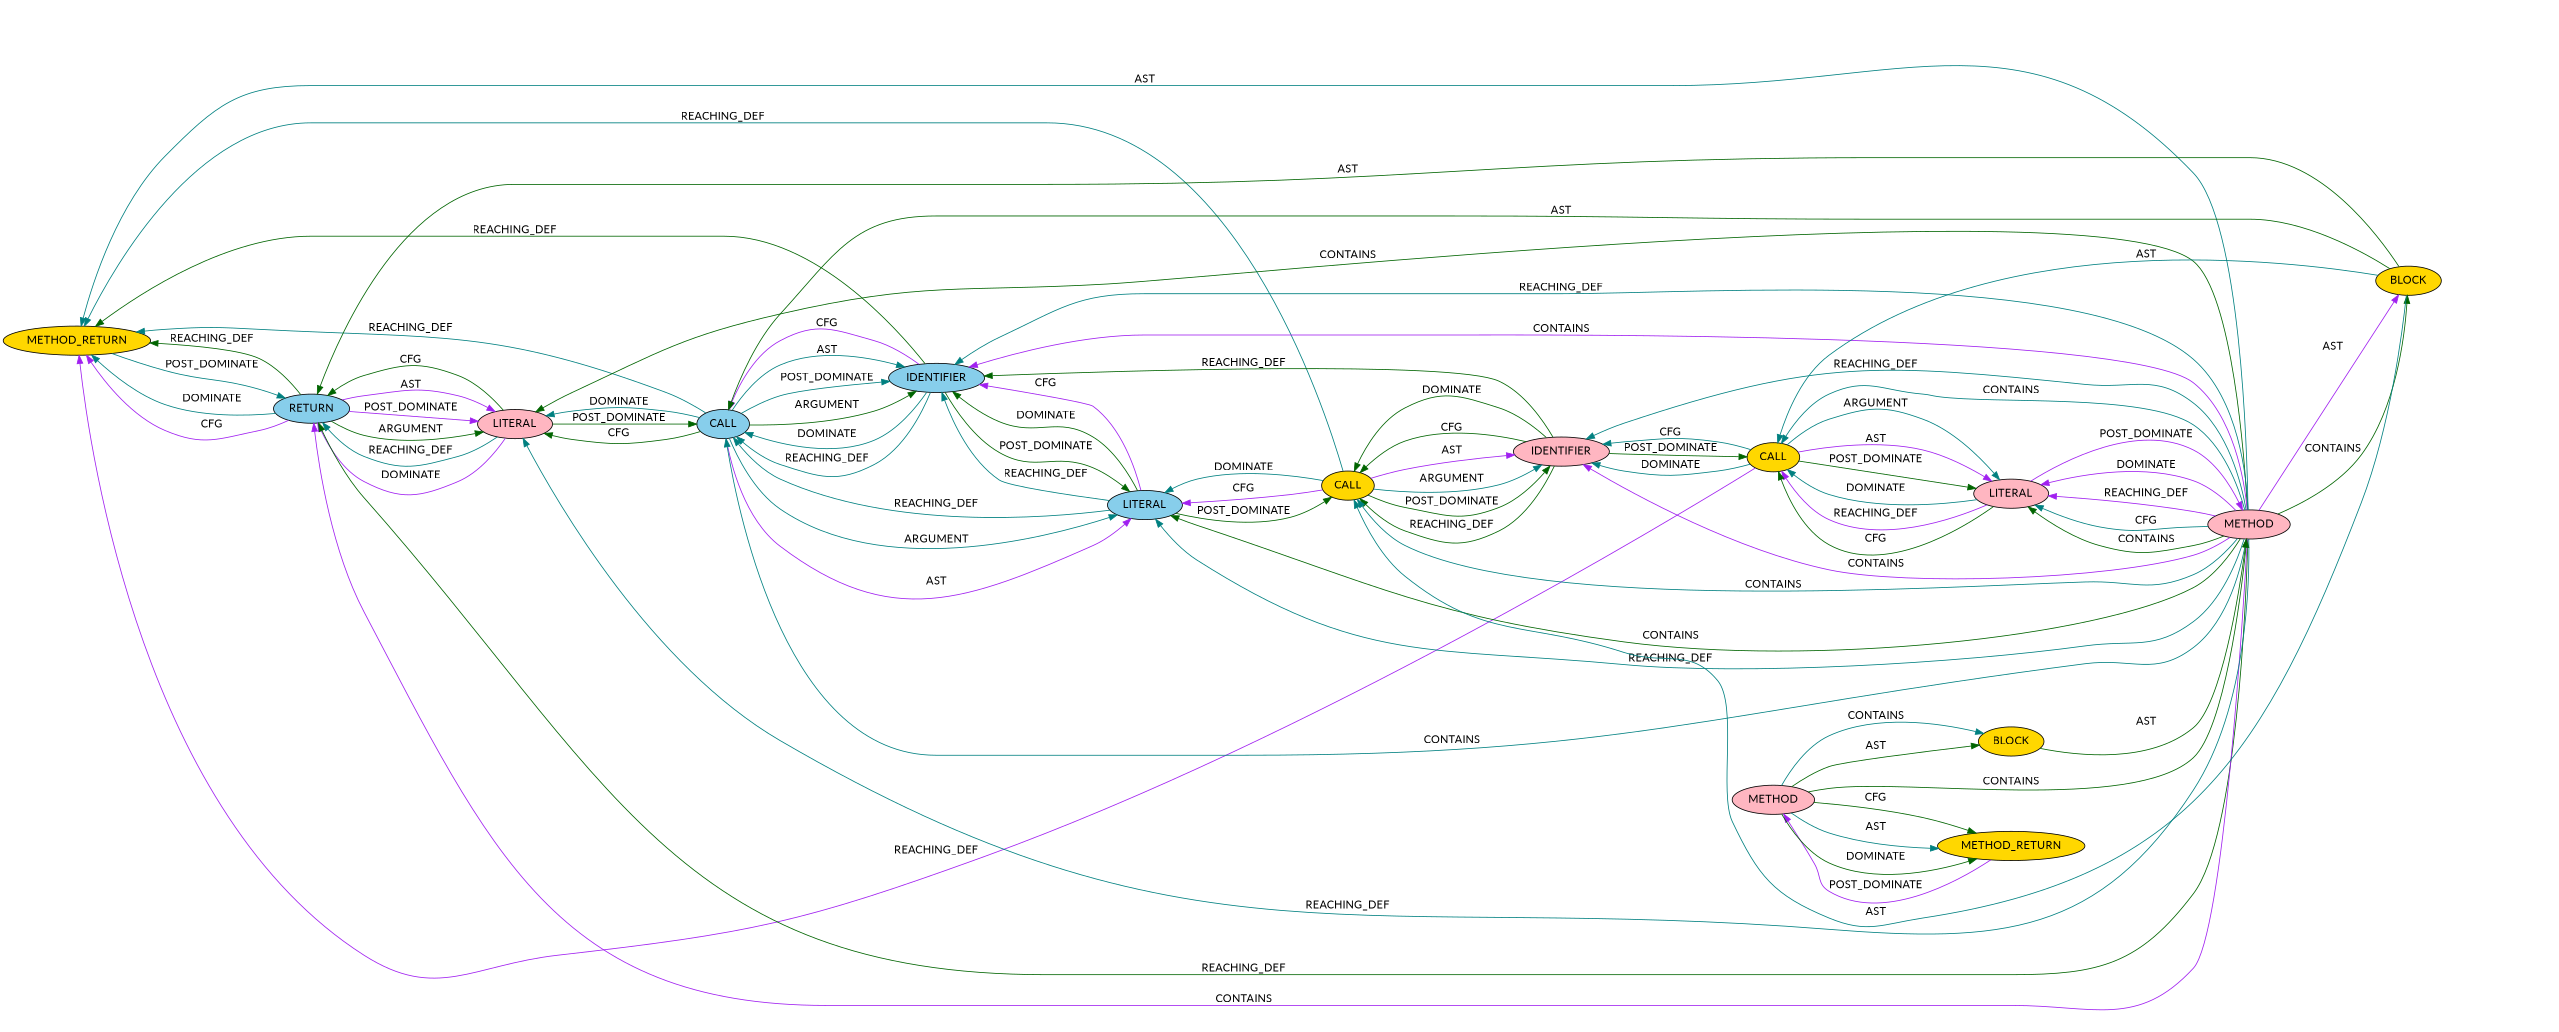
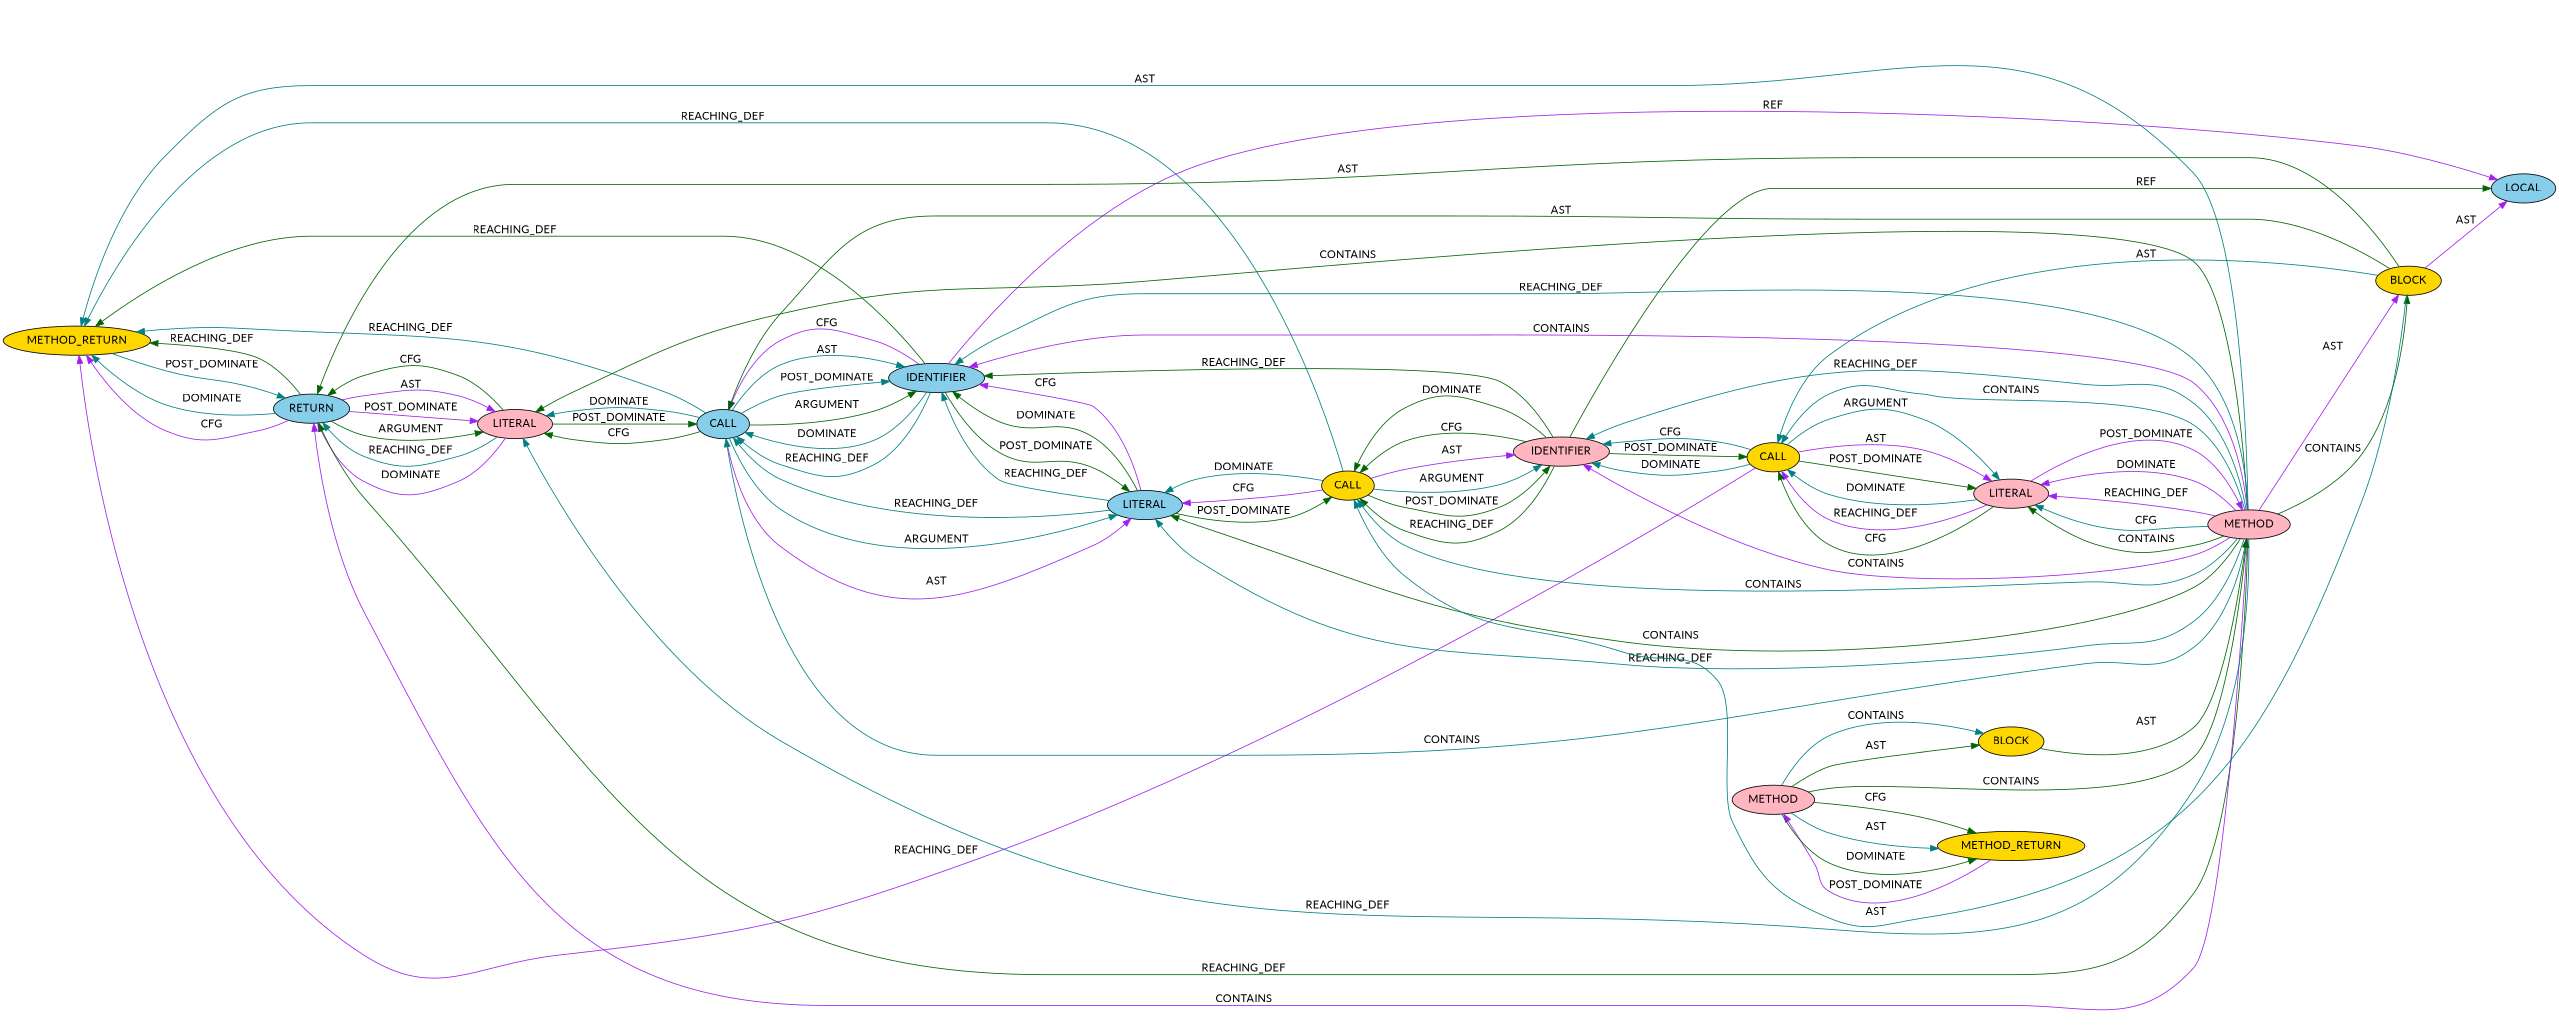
node "LOCAL": added
